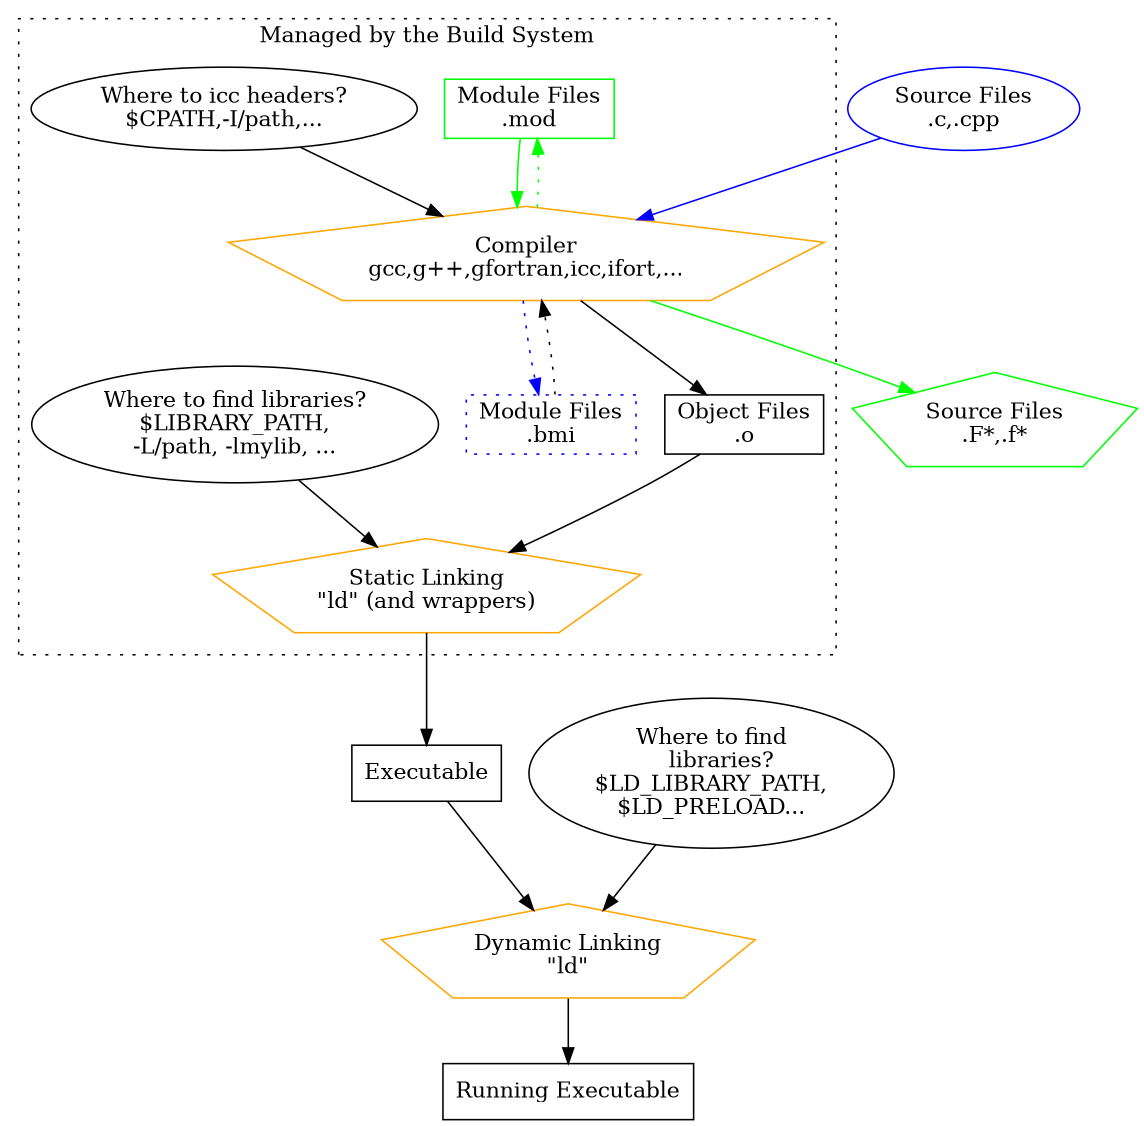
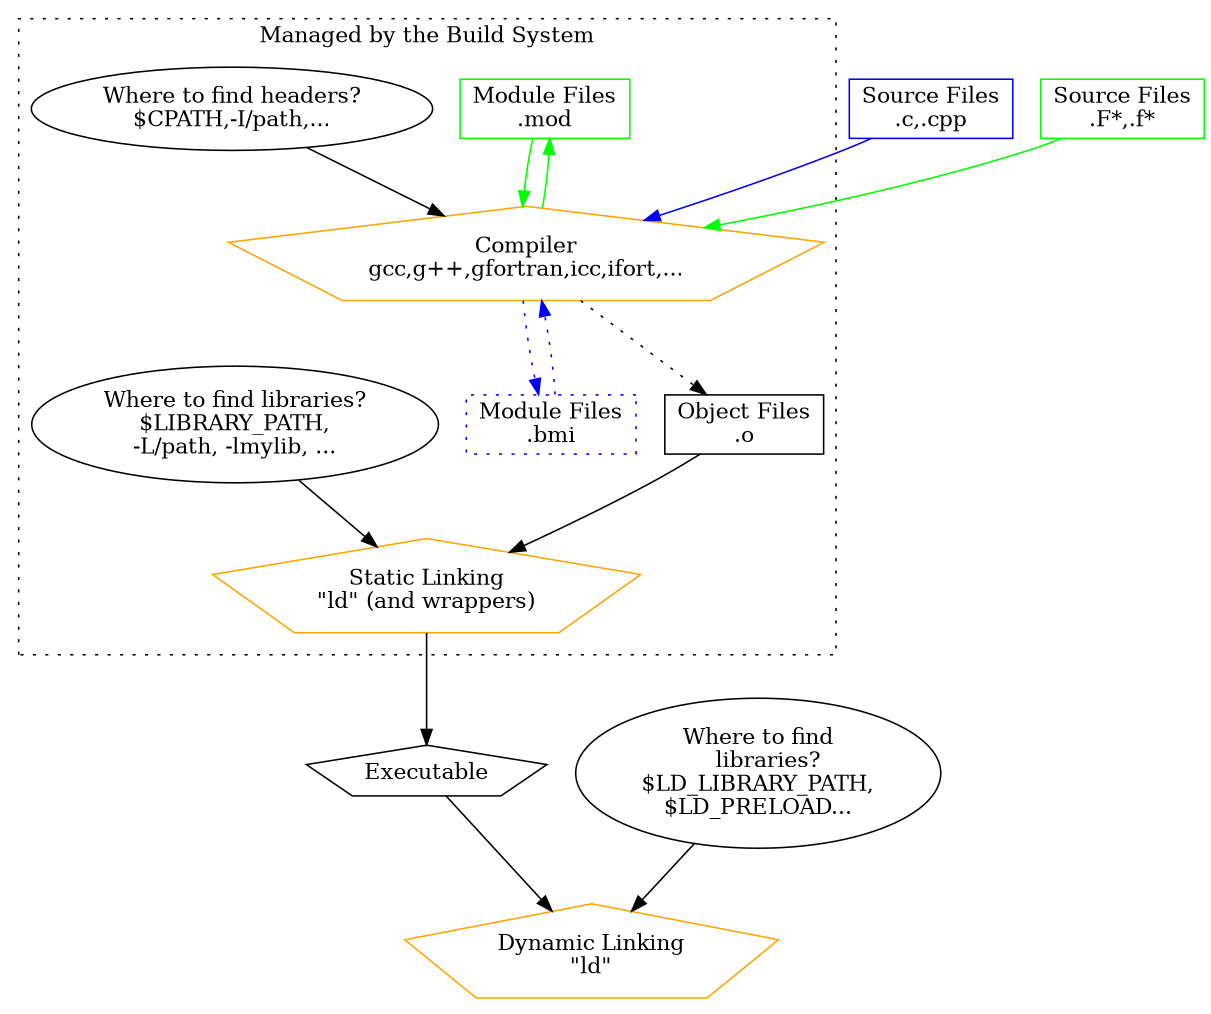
node "Where to icc headers? $CPATH,-I/path,...": label "Where to icc headers? $CPATH,-I/path,..." -> "Where to find headers? $CPATH,-I/path,..."
node "Source Files .c,.cpp": shape ellipse -> box
edge "Compiler gcc,g++,gfortran,icc,ifort,..." -> "Module Files .mod": style dotted -> solid
edge "Compiler gcc,g++,gfortran,icc,ifort,..." -> "Object Files .o": style solid -> dotted
edge "Compiler gcc,g++,gfortran,icc,ifort,..." -> "Source Files .F*,.f*": reversed
edge "Module Files .bmi" -> "Compiler gcc,g++,gfortran,icc,ifort,...": color black -> blue
node "Source Files .F*,.f*": shape pentagon -> box
node "Executable": shape box -> pentagon
node "Running Executable": removed
